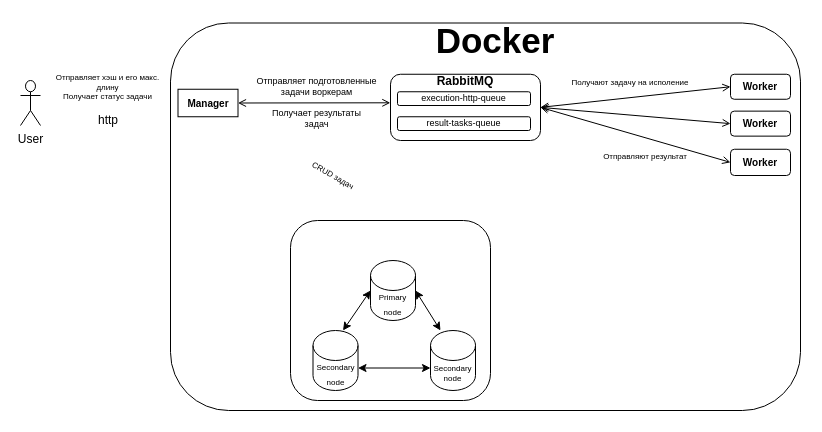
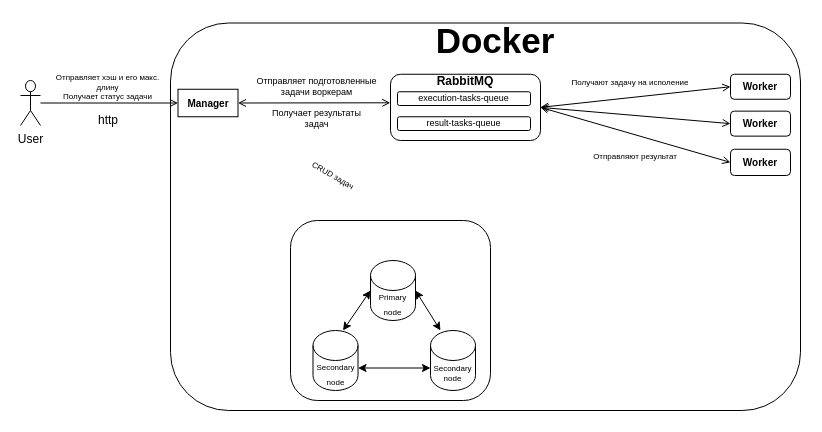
node "execution-http-queue": label "execution-http-queue" -> "execution-tasks-queue"
edge "User" -> "Manager": added
node "Отправляют результат": moved (646, 156) -> (636, 156)
